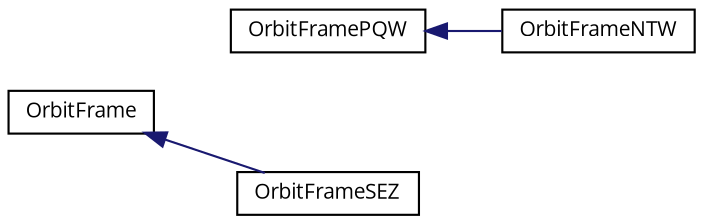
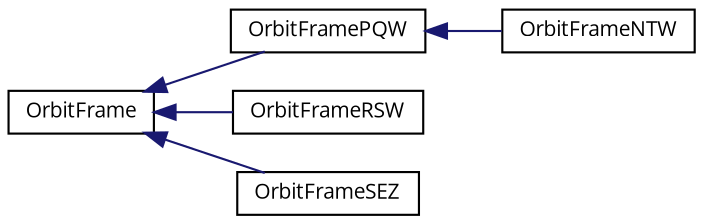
edge "OrbitFramePQW" -> "OrbitFrame": added
node "OrbitFrameRSW": added
